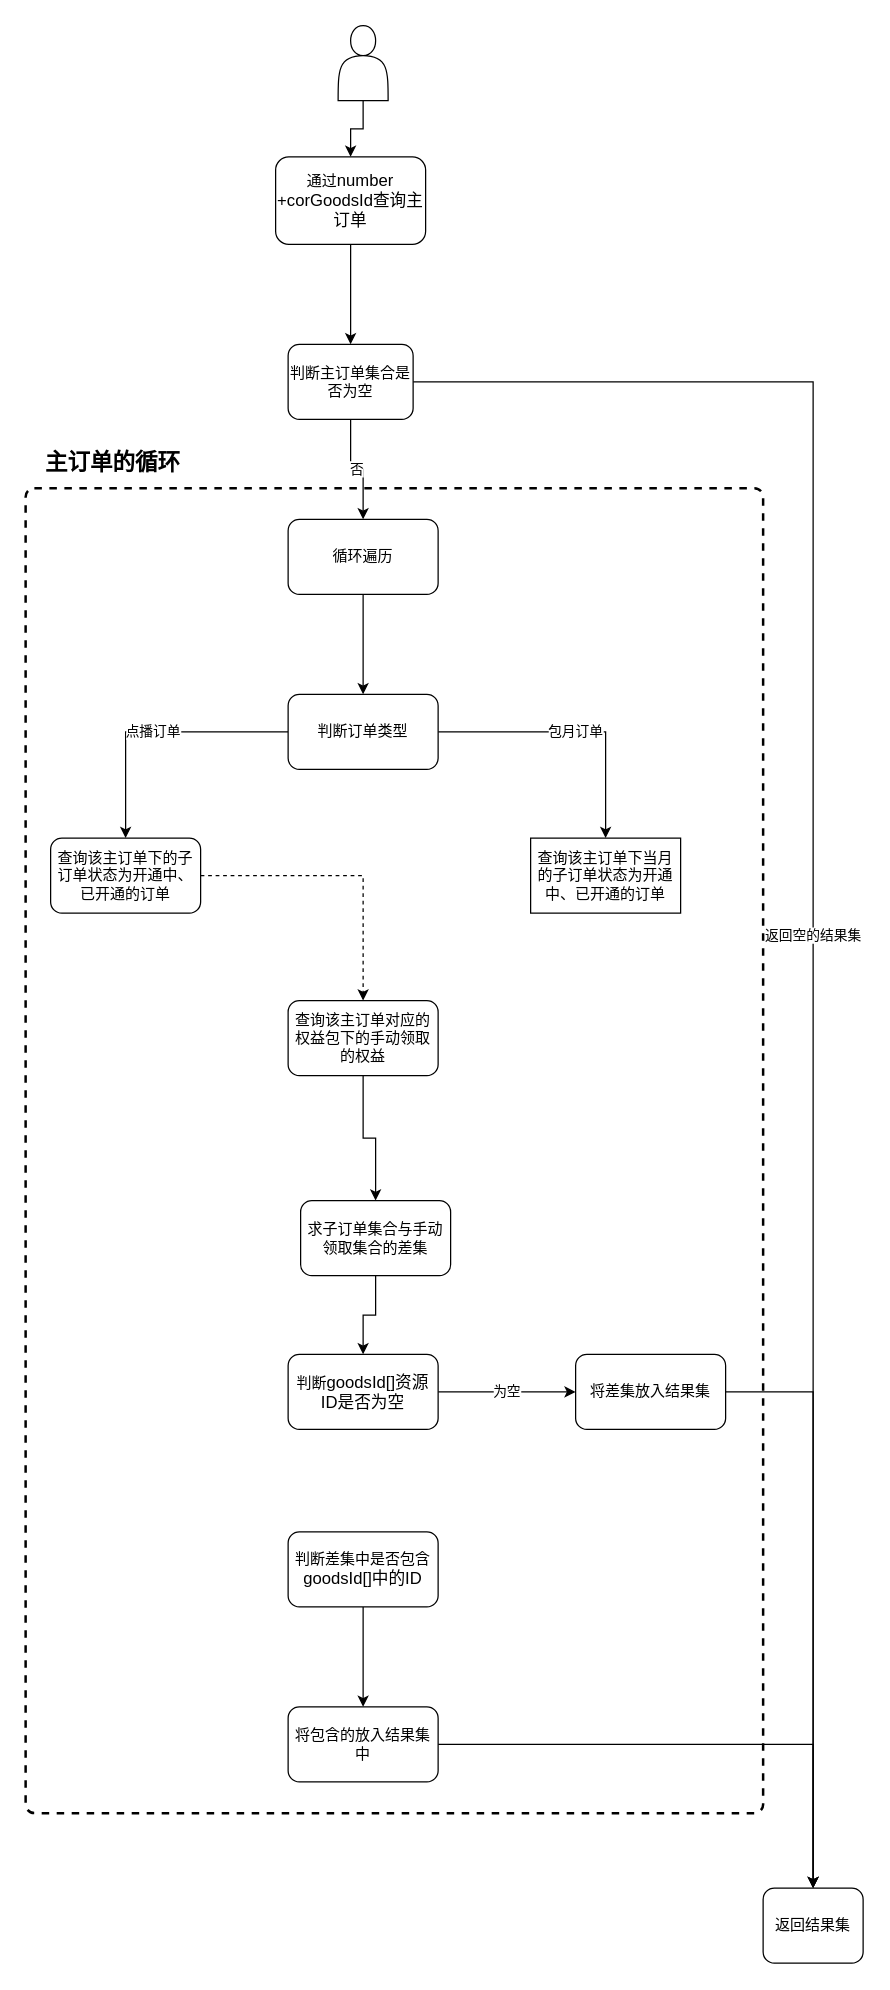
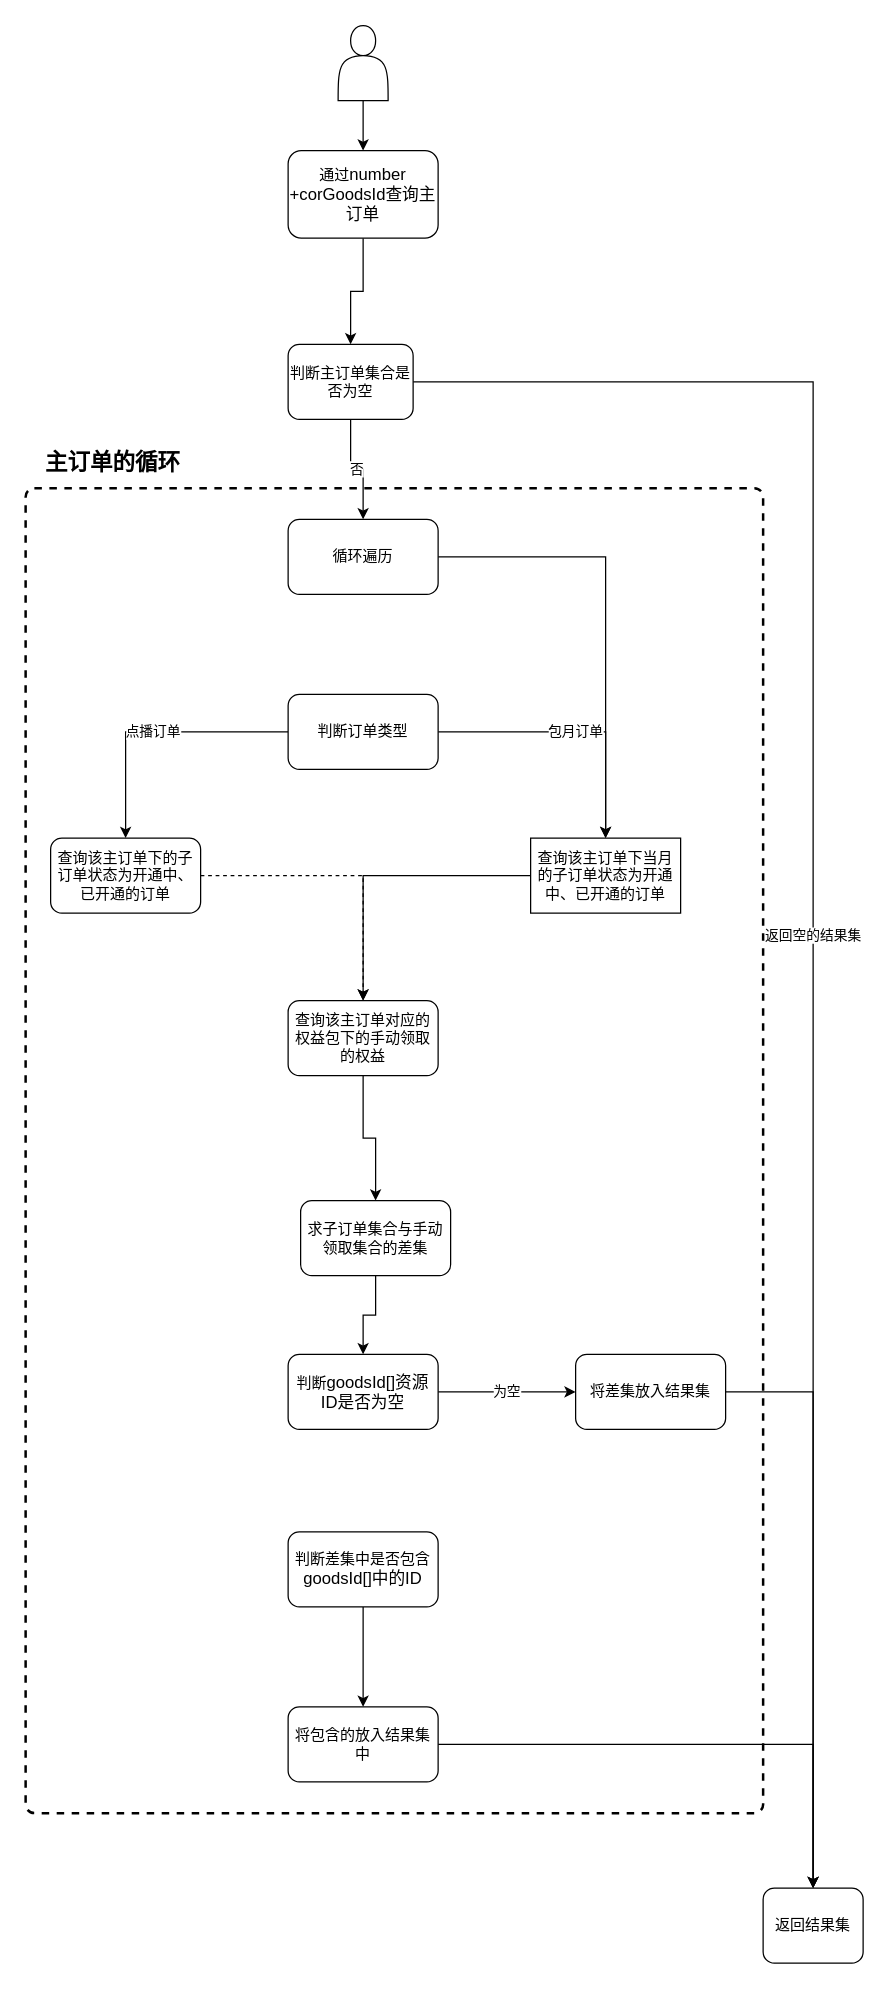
node "通过number +corGoodsId查询主订单": moved (351, 201) -> (363, 194)
edge "循环遍历" -> "判断订单类型": now "循环遍历" -> "查询该主订单下当月的子订单状态为开通中、已开通的订单"
edge "查询该主订单下当月的子订单状态为开通中、已开通的订单" -> "查询该主订单对应的权益包下的手动领取的权益": added
